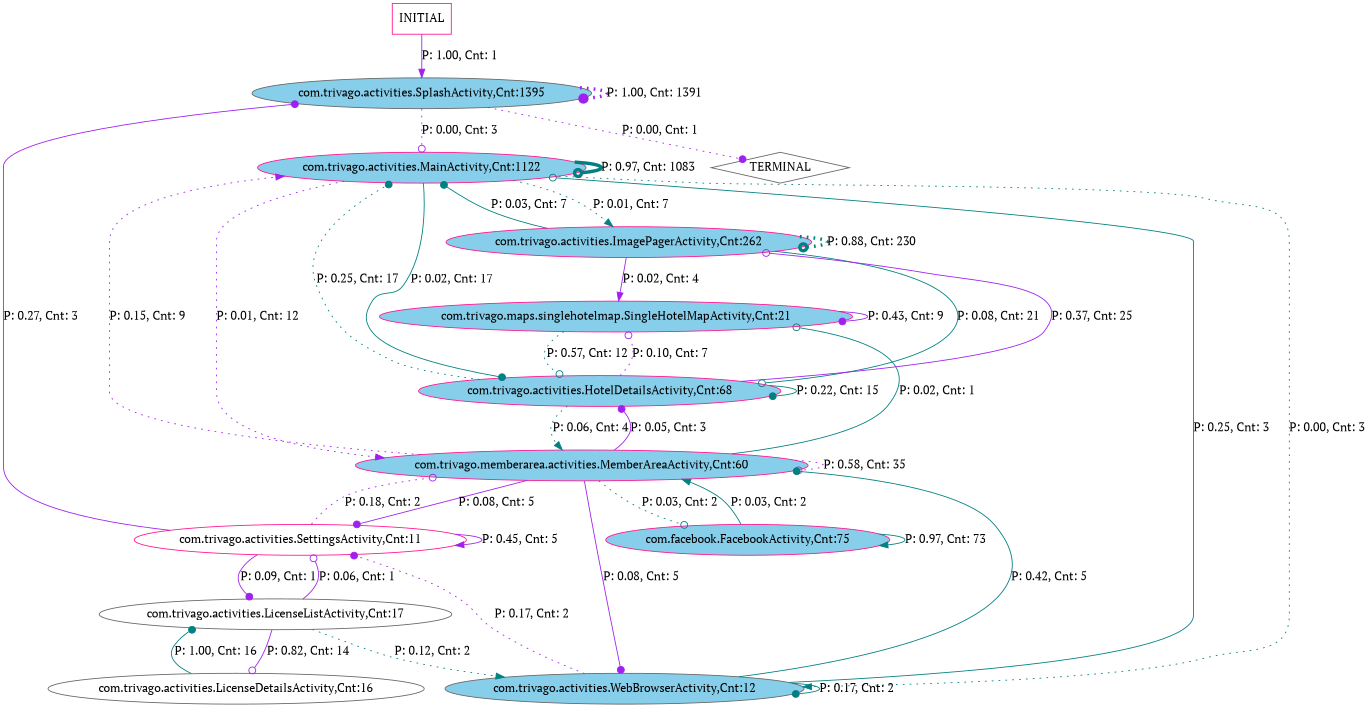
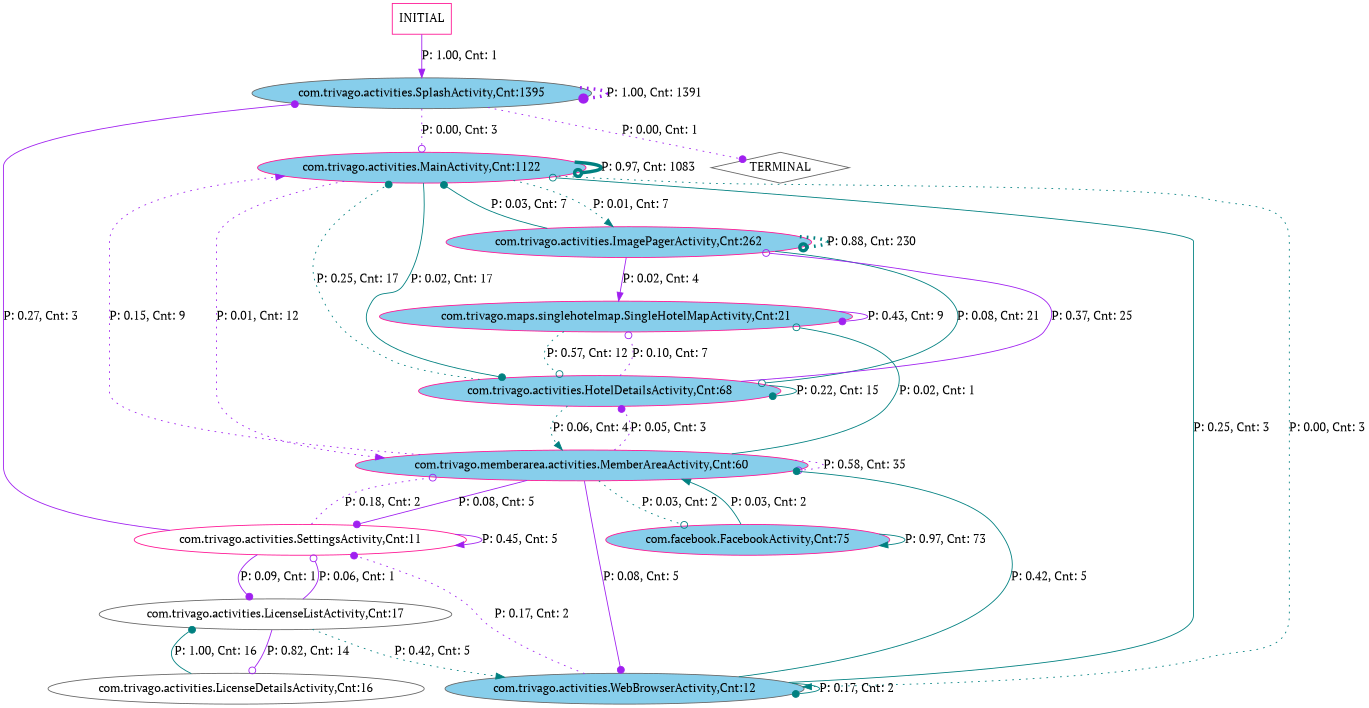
edge "com.trivago.memberarea.activities.MemberAreaActivity,Cnt:60" -> "com.trivago.activities.HotelDetailsActivity,Cnt:68": style solid -> dotted
edge "com.trivago.activities.LicenseListActivity,Cnt:17" -> "com.trivago.activities.WebBrowserActivity,Cnt:12": label "P: 0.12, Cnt: 2" -> "P: 0.42, Cnt: 5"
